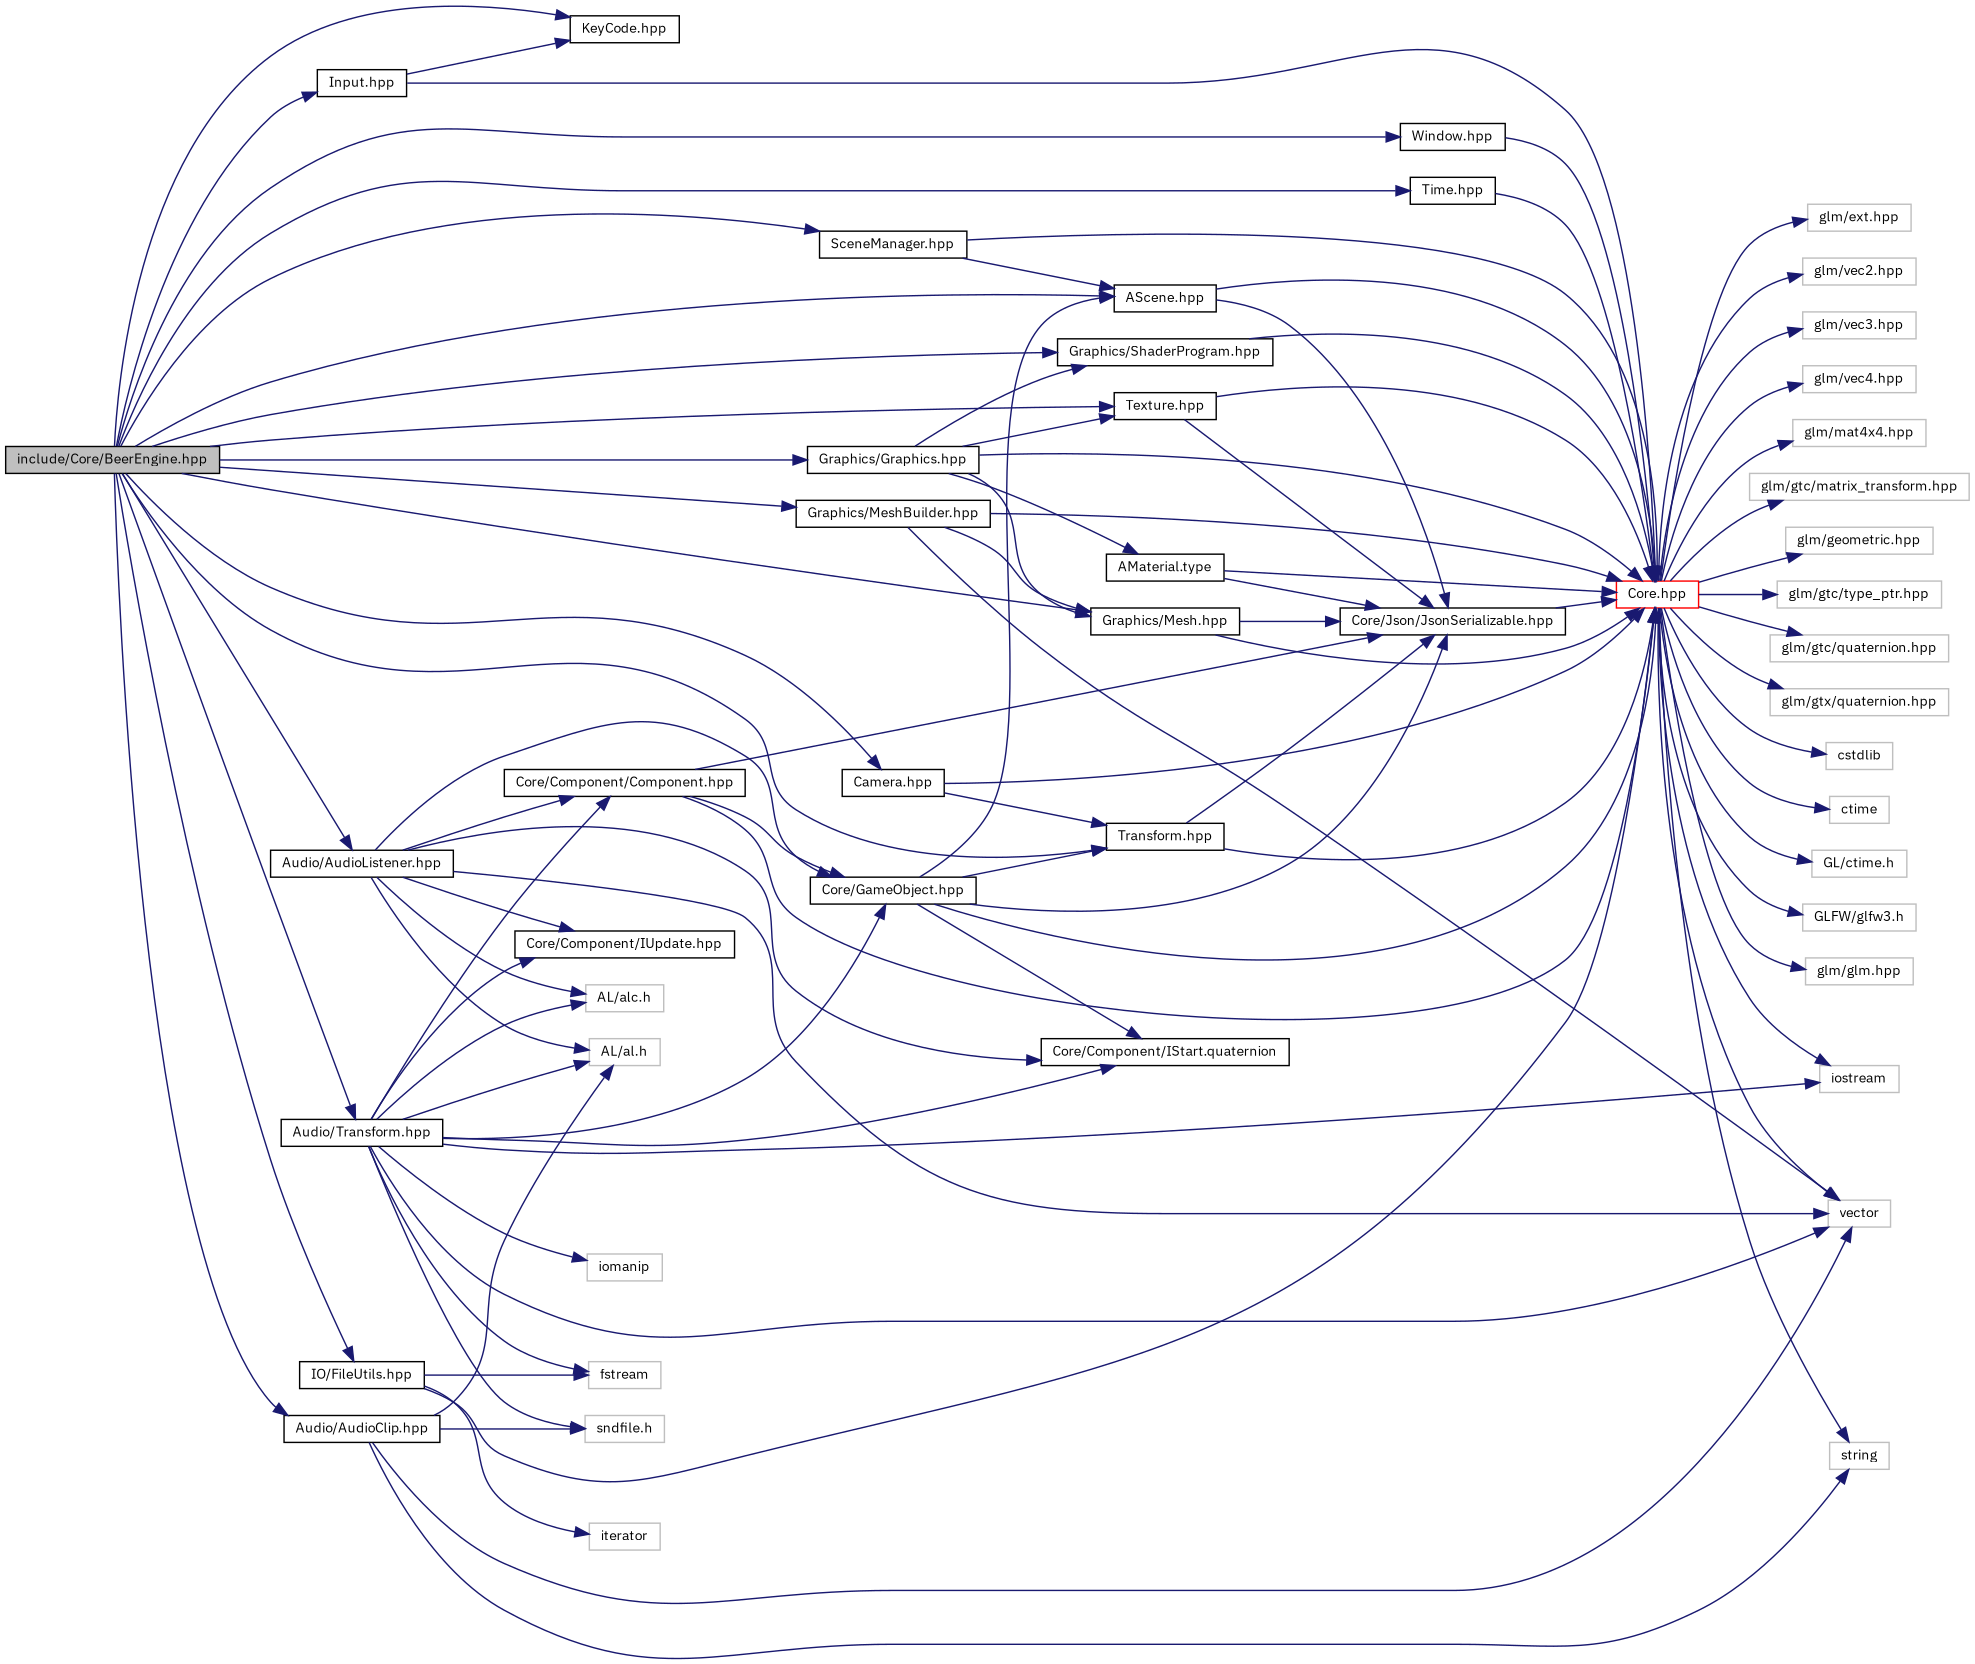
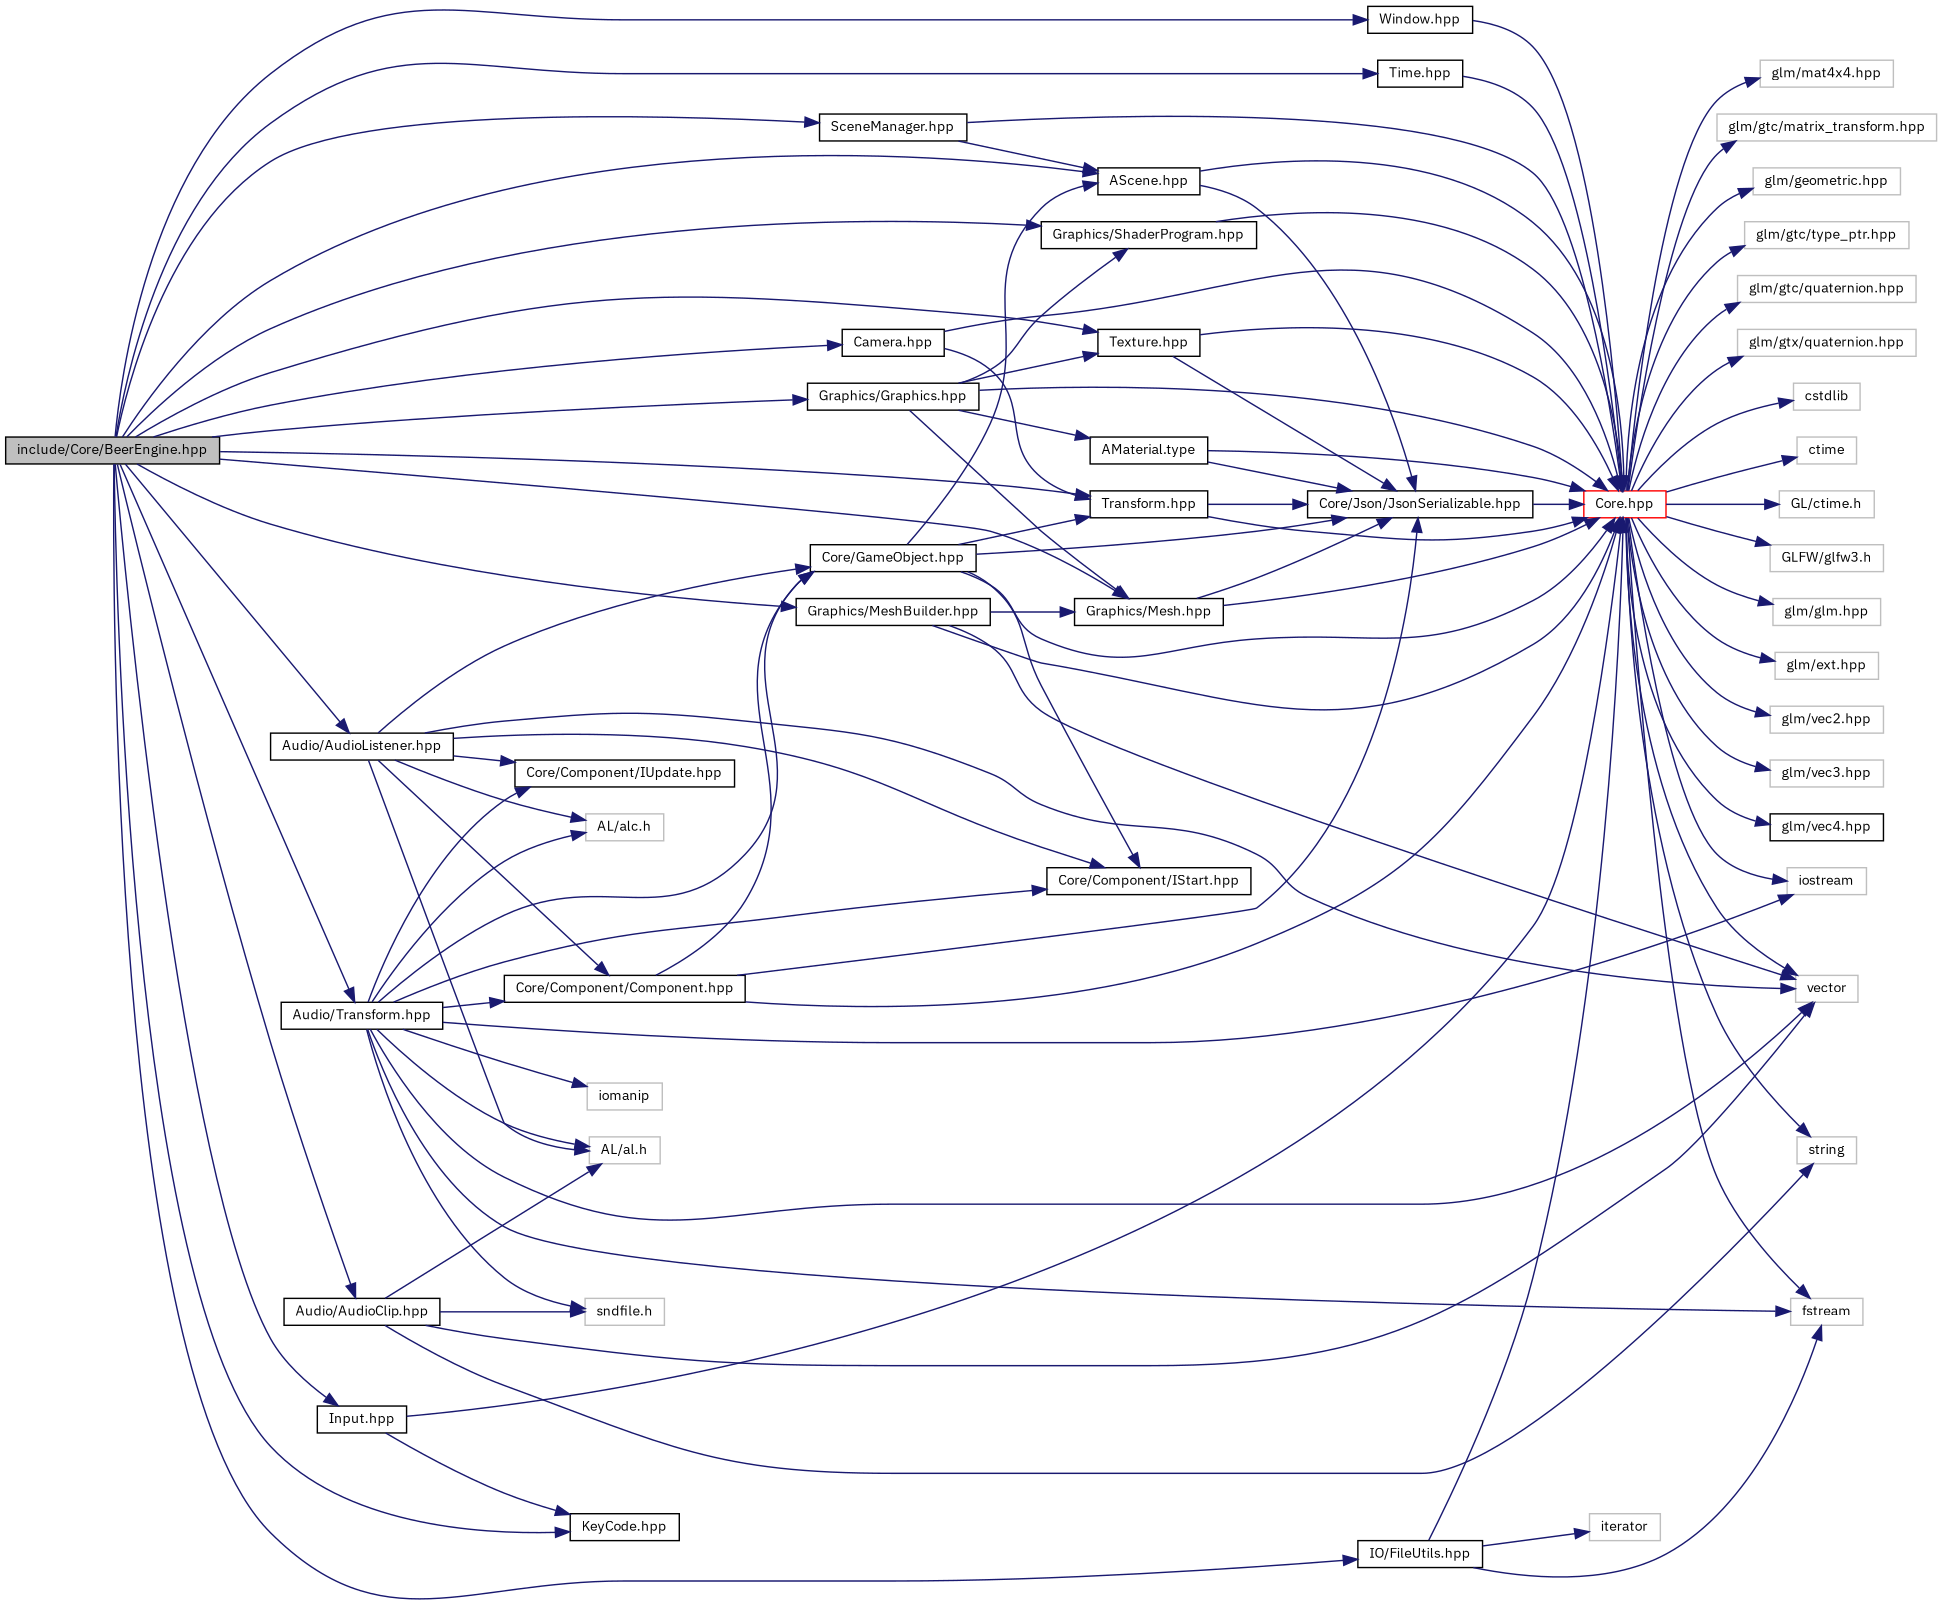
node "glm/vec4.hpp": color grey75 -> black
edge "Core.hpp" -> "fstream": added
node "Core/Component/IStart.quaternion": label "Core/Component/IStart.quaternion" -> "Core/Component/IStart.hpp"
